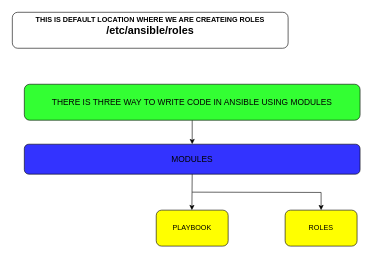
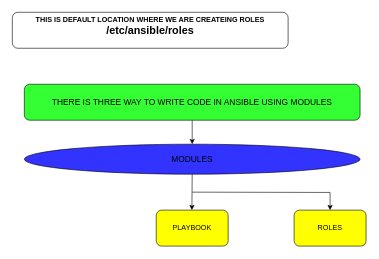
node "MODULES": shape rounded rectangle -> ellipse
node "ROLES": moved (321, 228) -> (330, 228)
